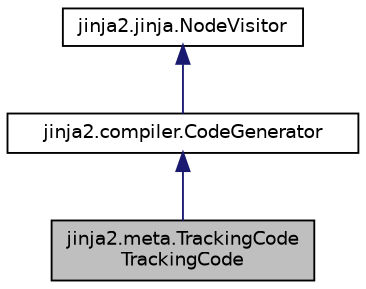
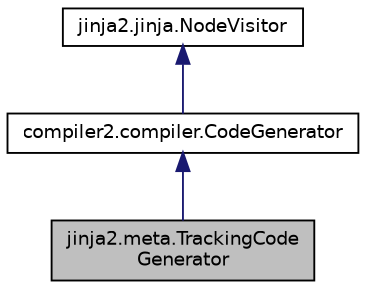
node "jinja2.compiler.CodeGenerator": label "jinja2.compiler.CodeGenerator" -> "compiler2.compiler.CodeGenerator"
node "jinja2.meta.TrackingCode TrackingCode": label "jinja2.meta.TrackingCode TrackingCode" -> "jinja2.meta.TrackingCode Generator"
